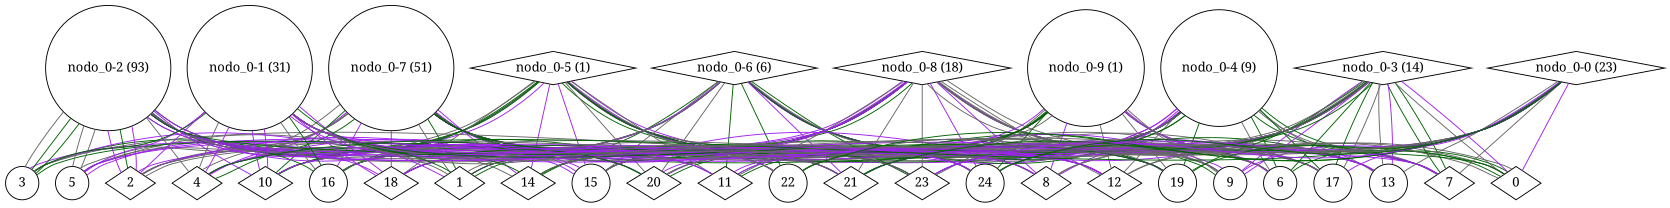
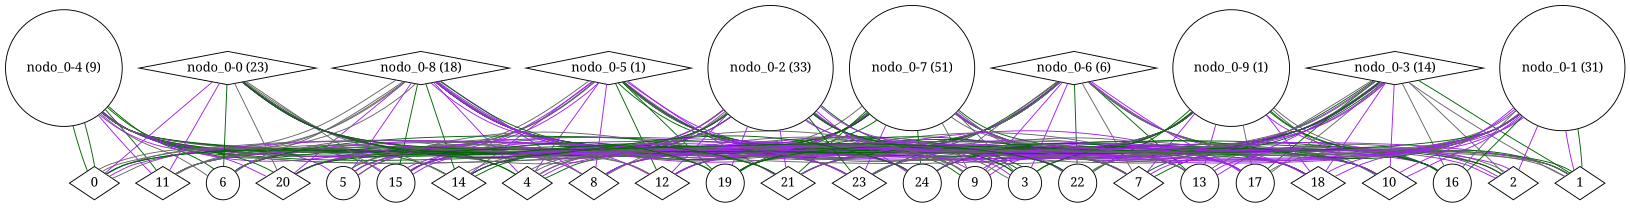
node "nodo_0-2 (93)": label "nodo_0-2 (93)" -> "nodo_0-2 (33)"
edge "nodo_0-8 (18)" -- "12": color gray40 -> purple
edge "nodo_0-3 (14)" -- "3": color gray40 -> darkgreen
edge "nodo_0-0 (23)" -- "9": color purple -> gray40
edge "nodo_0-9 (1)" -- "14": added
edge "nodo_0-1 (31)" -- "11": removed
edge "nodo_0-8 (18)" -- "2": removed
